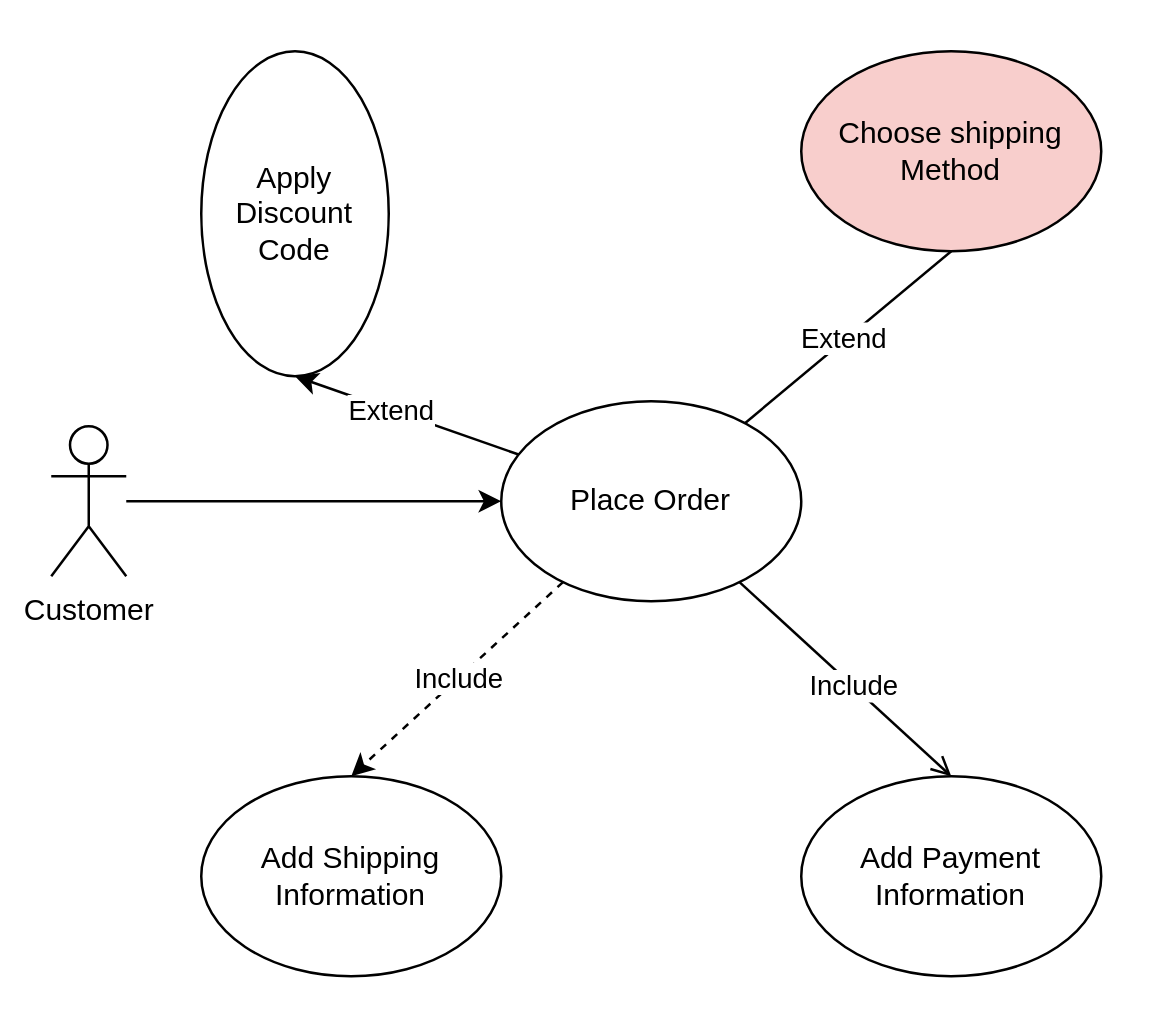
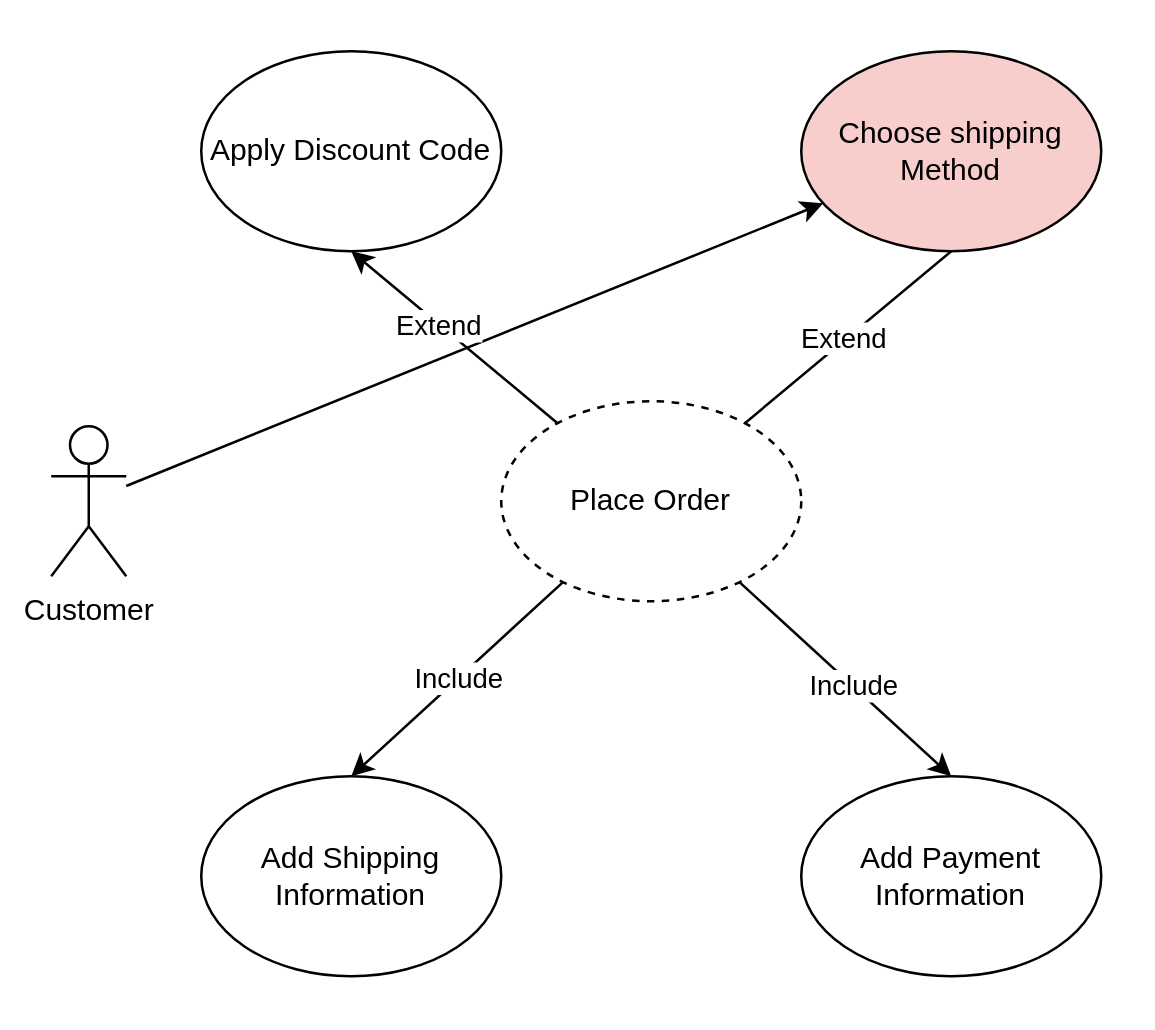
node "Apply Discount Code": size 188x325 -> 300x200
edge "Customer" -> "Place Order": now "Customer" -> "Choose shipping Method"
node "Place Order": style solid -> dashed
edge "Place Order" -> "Add Shipping Information": style dashed -> solid
edge "Place Order" -> "Add Payment Information": arrowhead open -> classic
